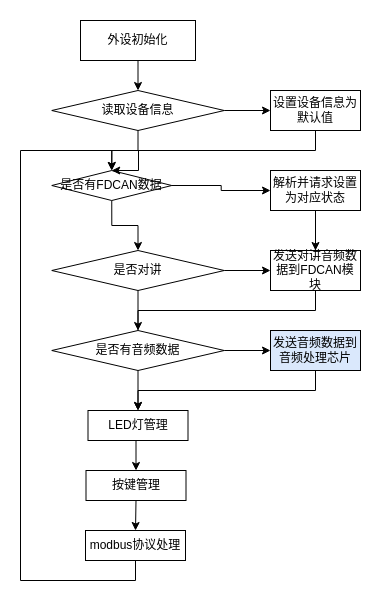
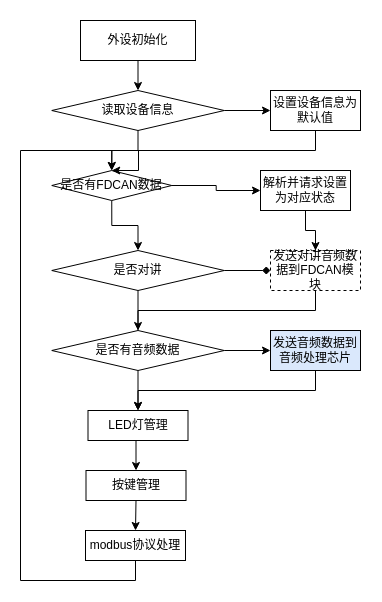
node "解析并请求设置为对应状态": moved (316, 191) -> (306, 191)
edge "是否对讲" -> "发送对讲音频数据到FDCAN模块": arrowhead classic -> diamond
node "发送对讲音频数据到FDCAN模块": style solid -> dashed
